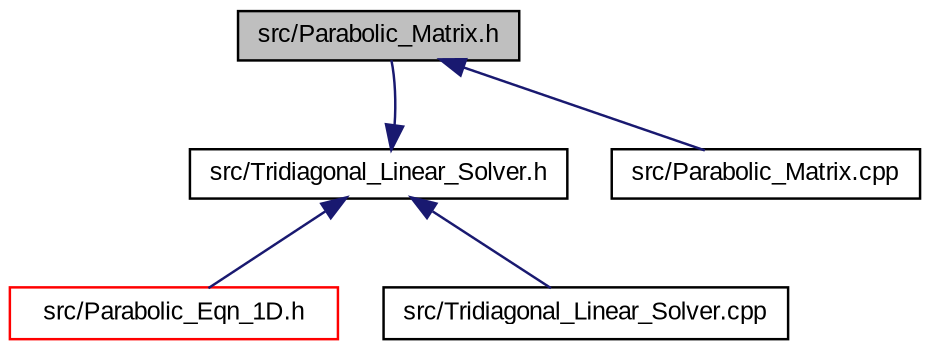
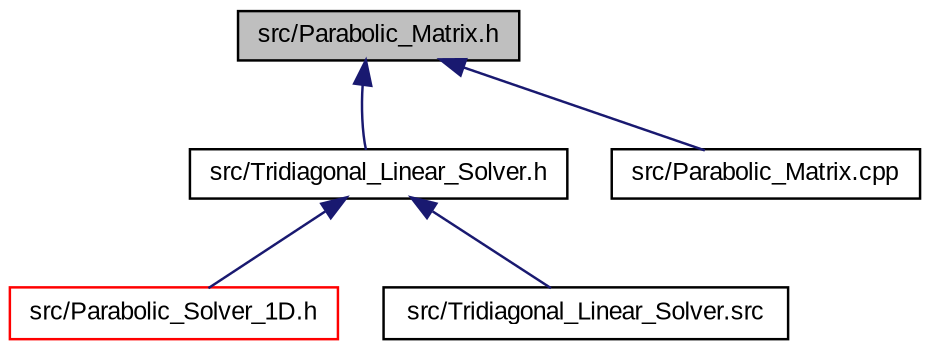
edge "src/Parabolic_Matrix.h" -> "src/Tridiagonal_Linear_Solver.h": reversed
node "src/Parabolic_Eqn_1D.h": label "src/Parabolic_Eqn_1D.h" -> "src/Parabolic_Solver_1D.h"
node "src/Tridiagonal_Linear_Solver.cpp": label "src/Tridiagonal_Linear_Solver.cpp" -> "src/Tridiagonal_Linear_Solver.src"
